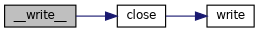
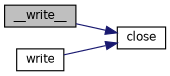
edge "close" -> "write": reversed
